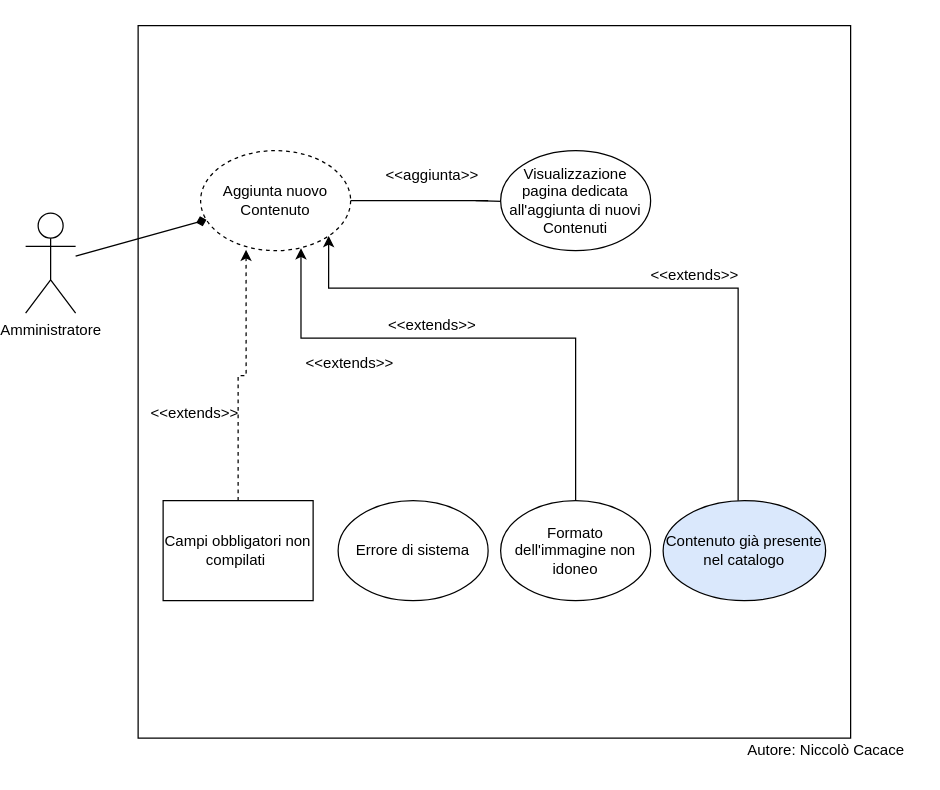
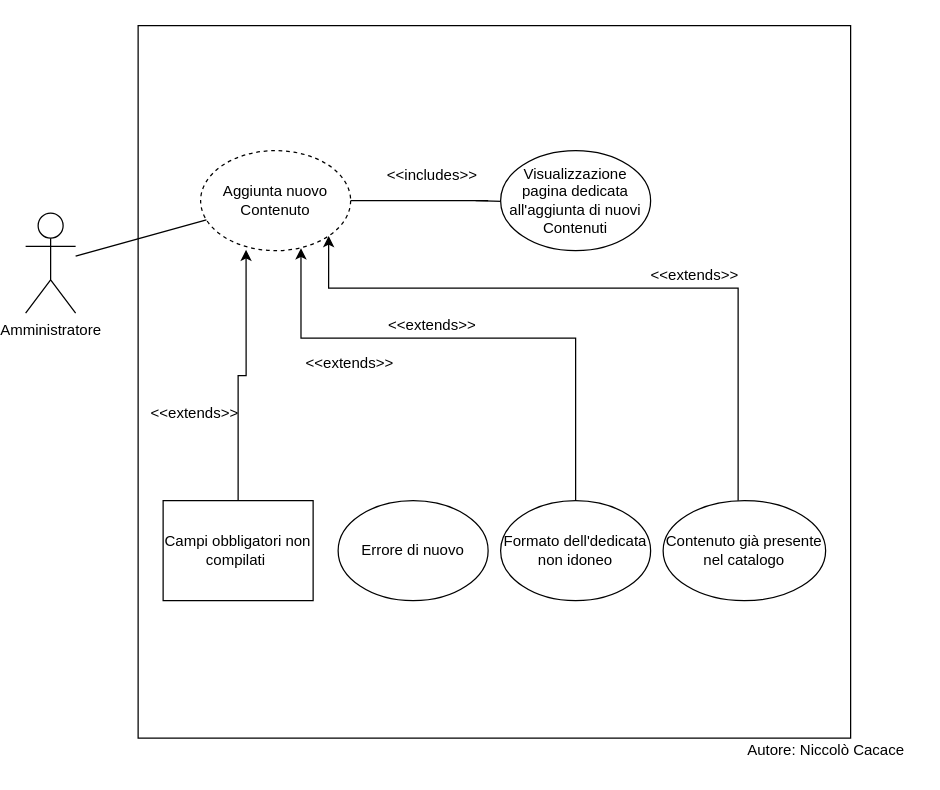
node "<<aggiunta>>": label "<<aggiunta>>" -> "<<includes>>"
edge "Amministratore" -> "Aggiunta nuovo Contenuto": arrowhead diamond -> none
edge "Campi obbligatori non compilati" -> "Aggiunta nuovo Contenuto": style dashed -> solid
node "Errore di sistema": label "Errore di sistema" -> "Errore di nuovo"
node "Formato dell'immagine non idoneo": label "Formato dell'immagine non idoneo" -> "Formato dell'dedicata non idoneo"
node "Contenuto già presente nel catalogo": fillcolor #dae8fc -> #ffffff
